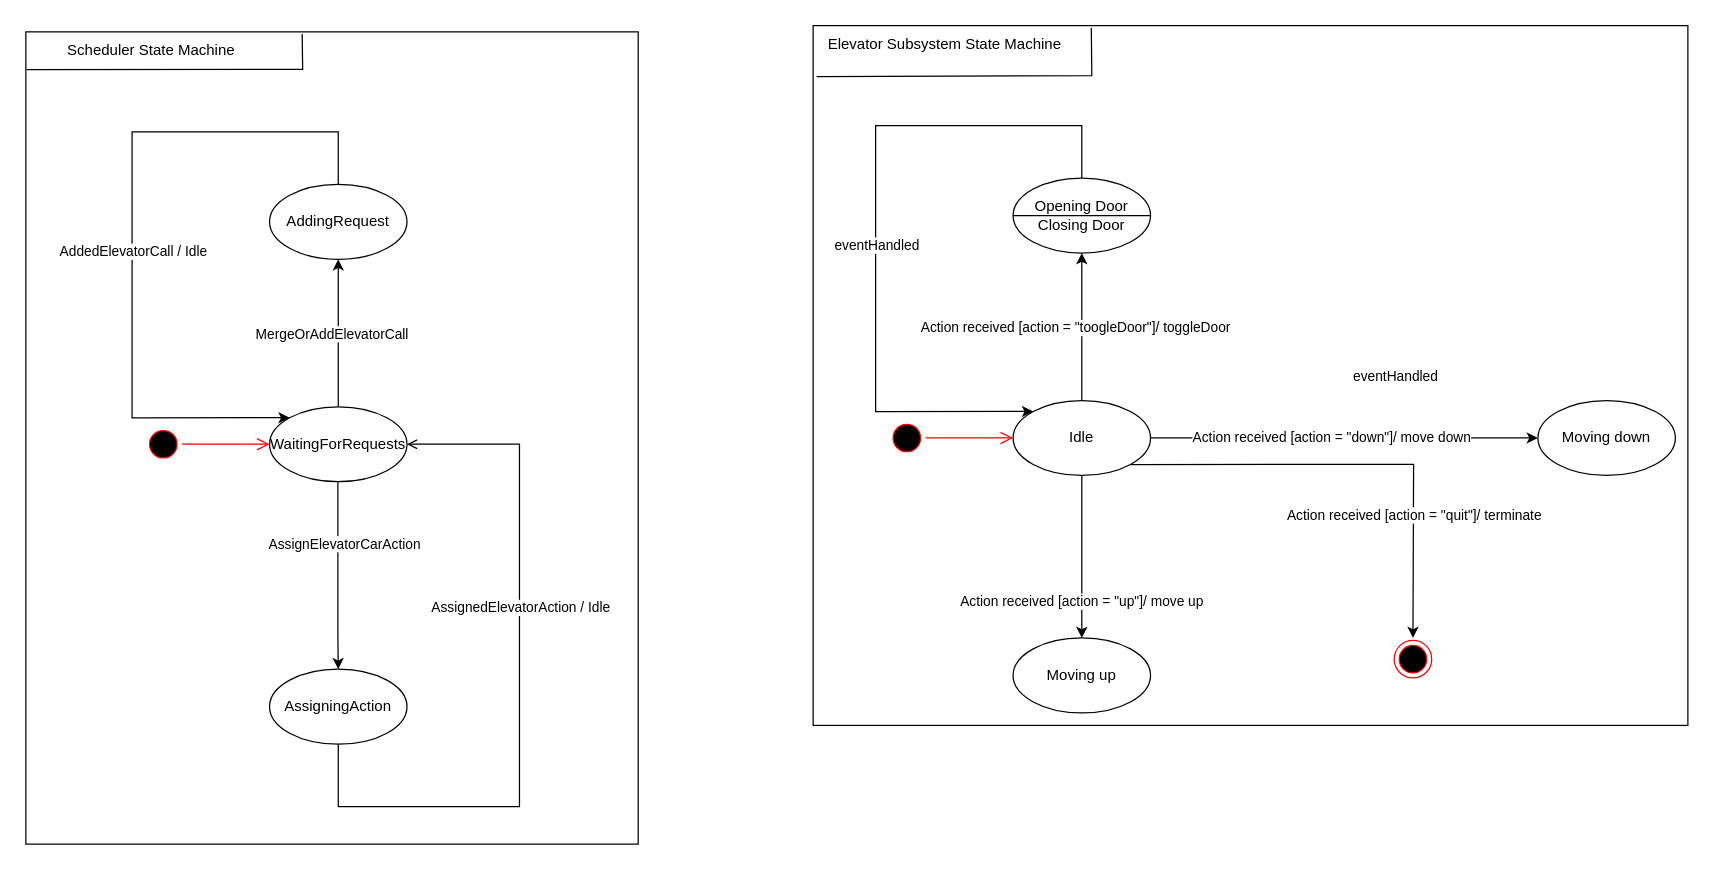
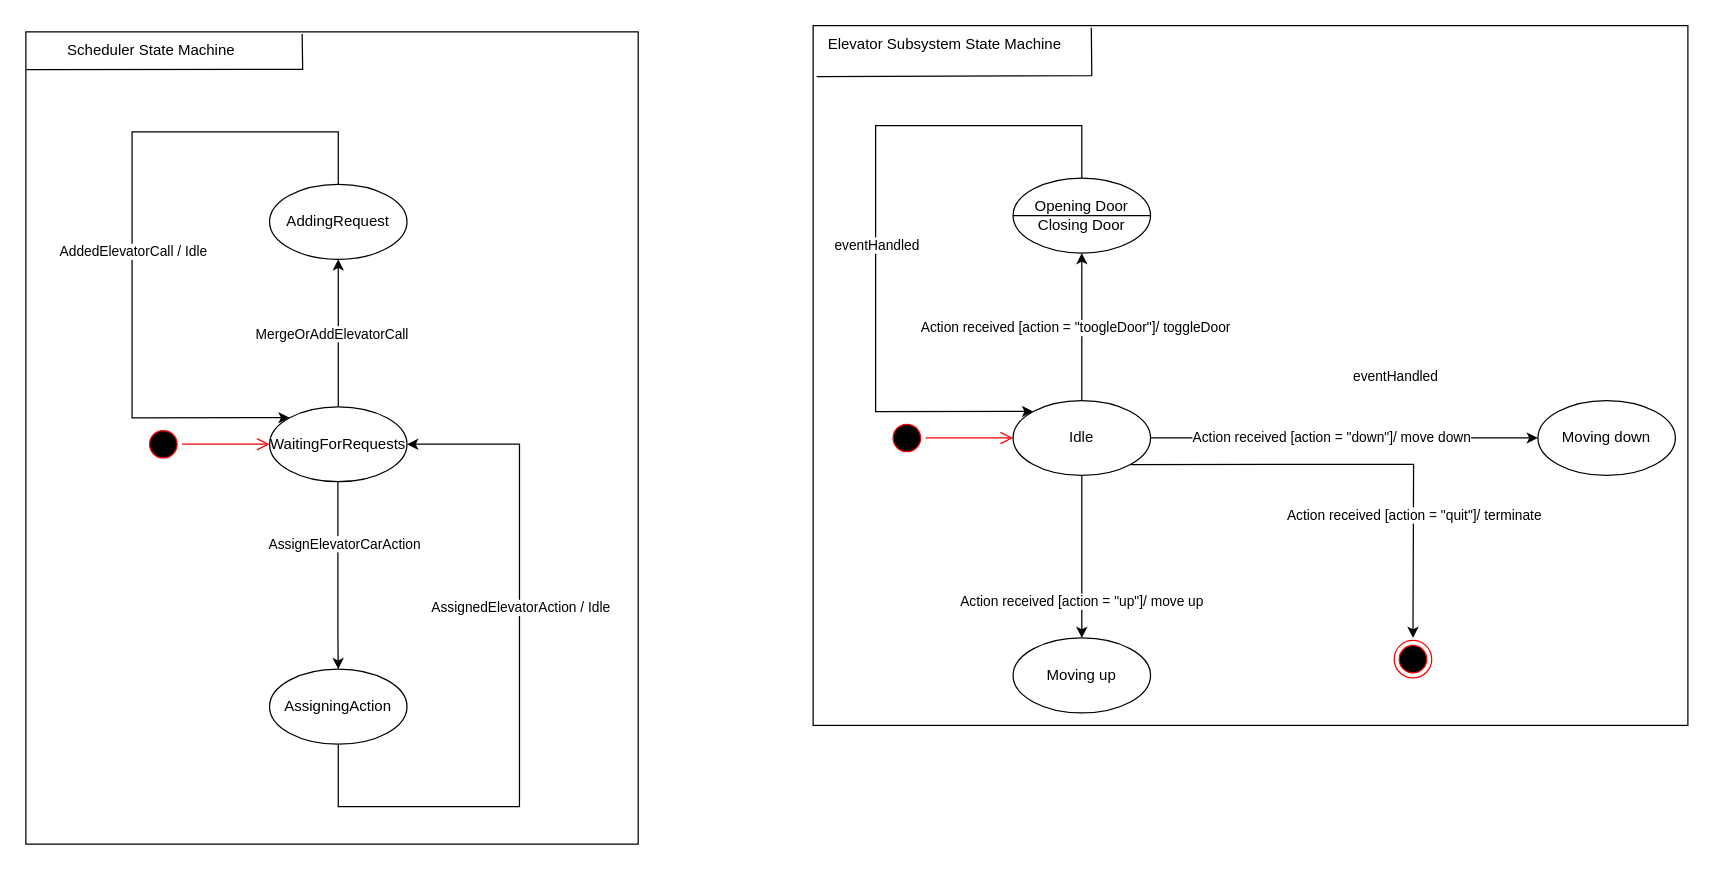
edge "AssigningAction" -> "WaitingForRequests": arrowhead open -> classic
